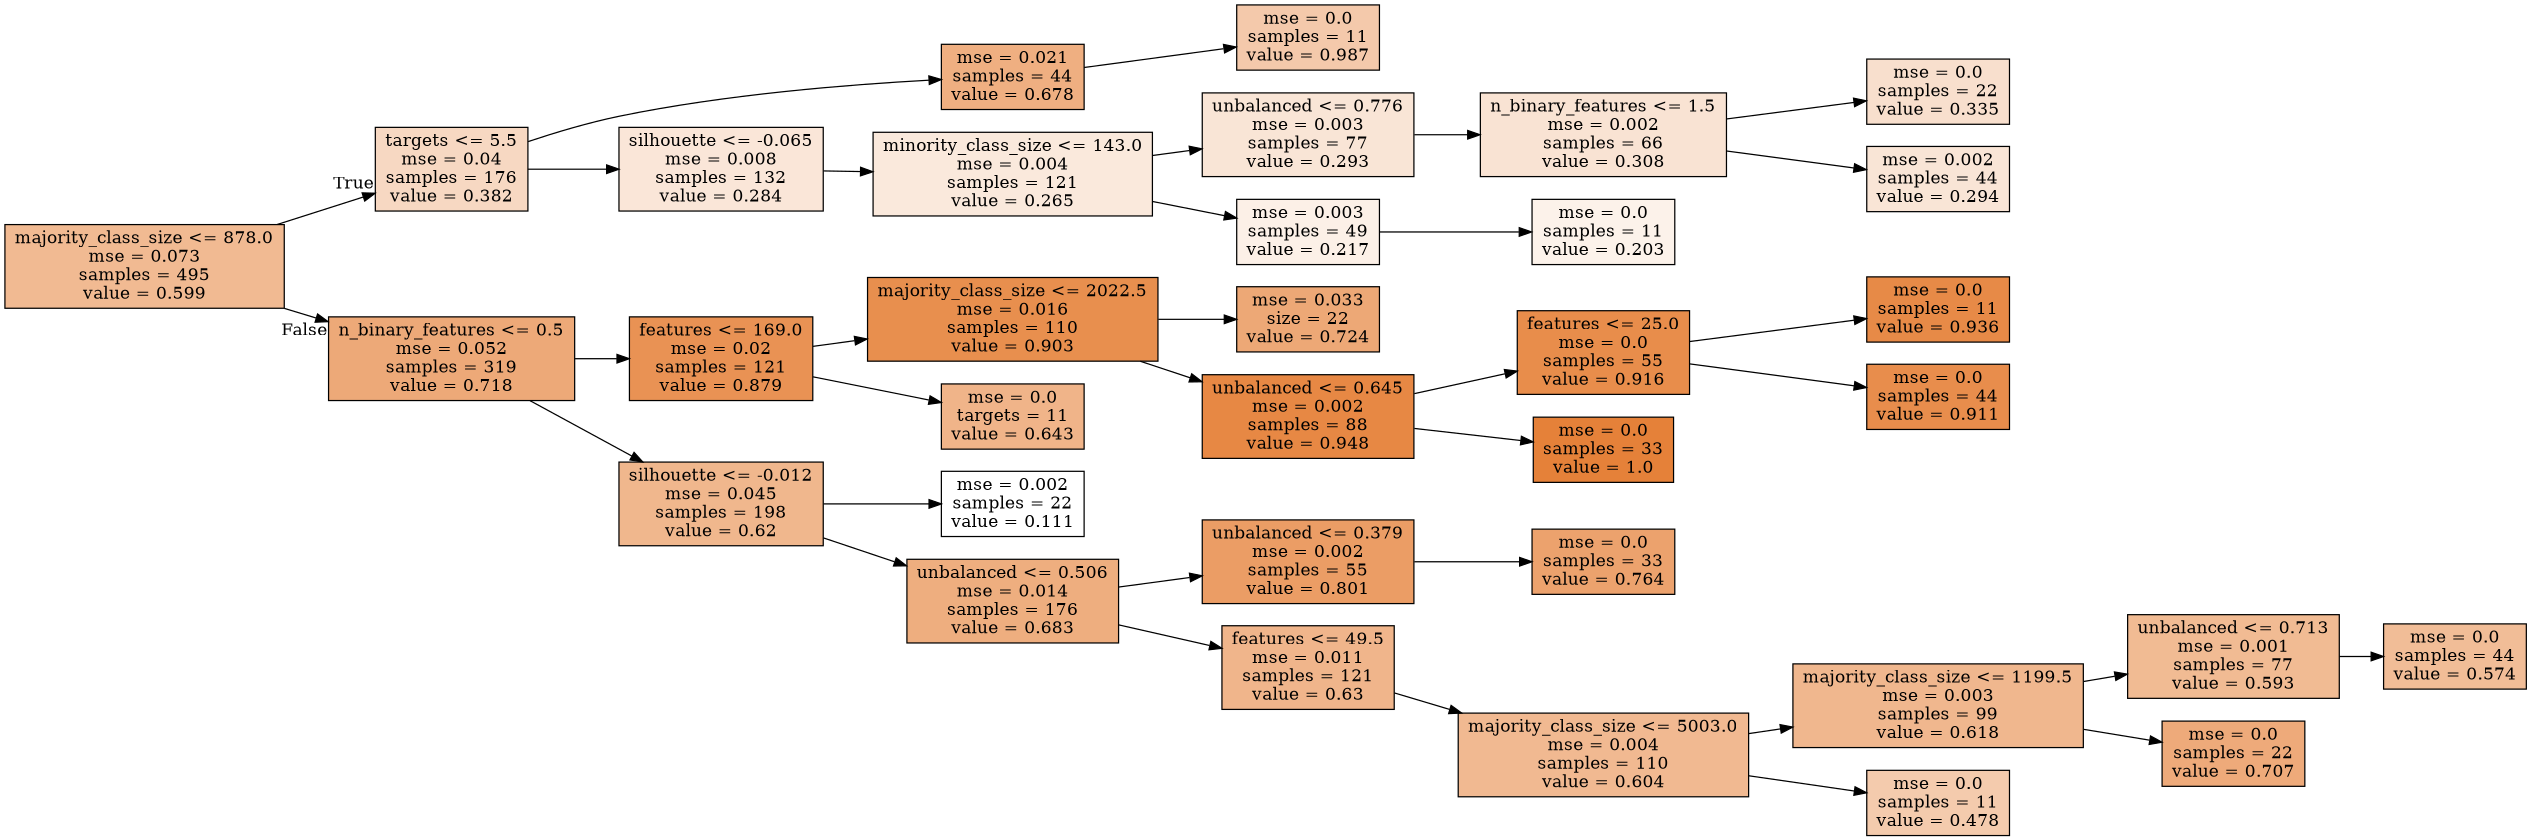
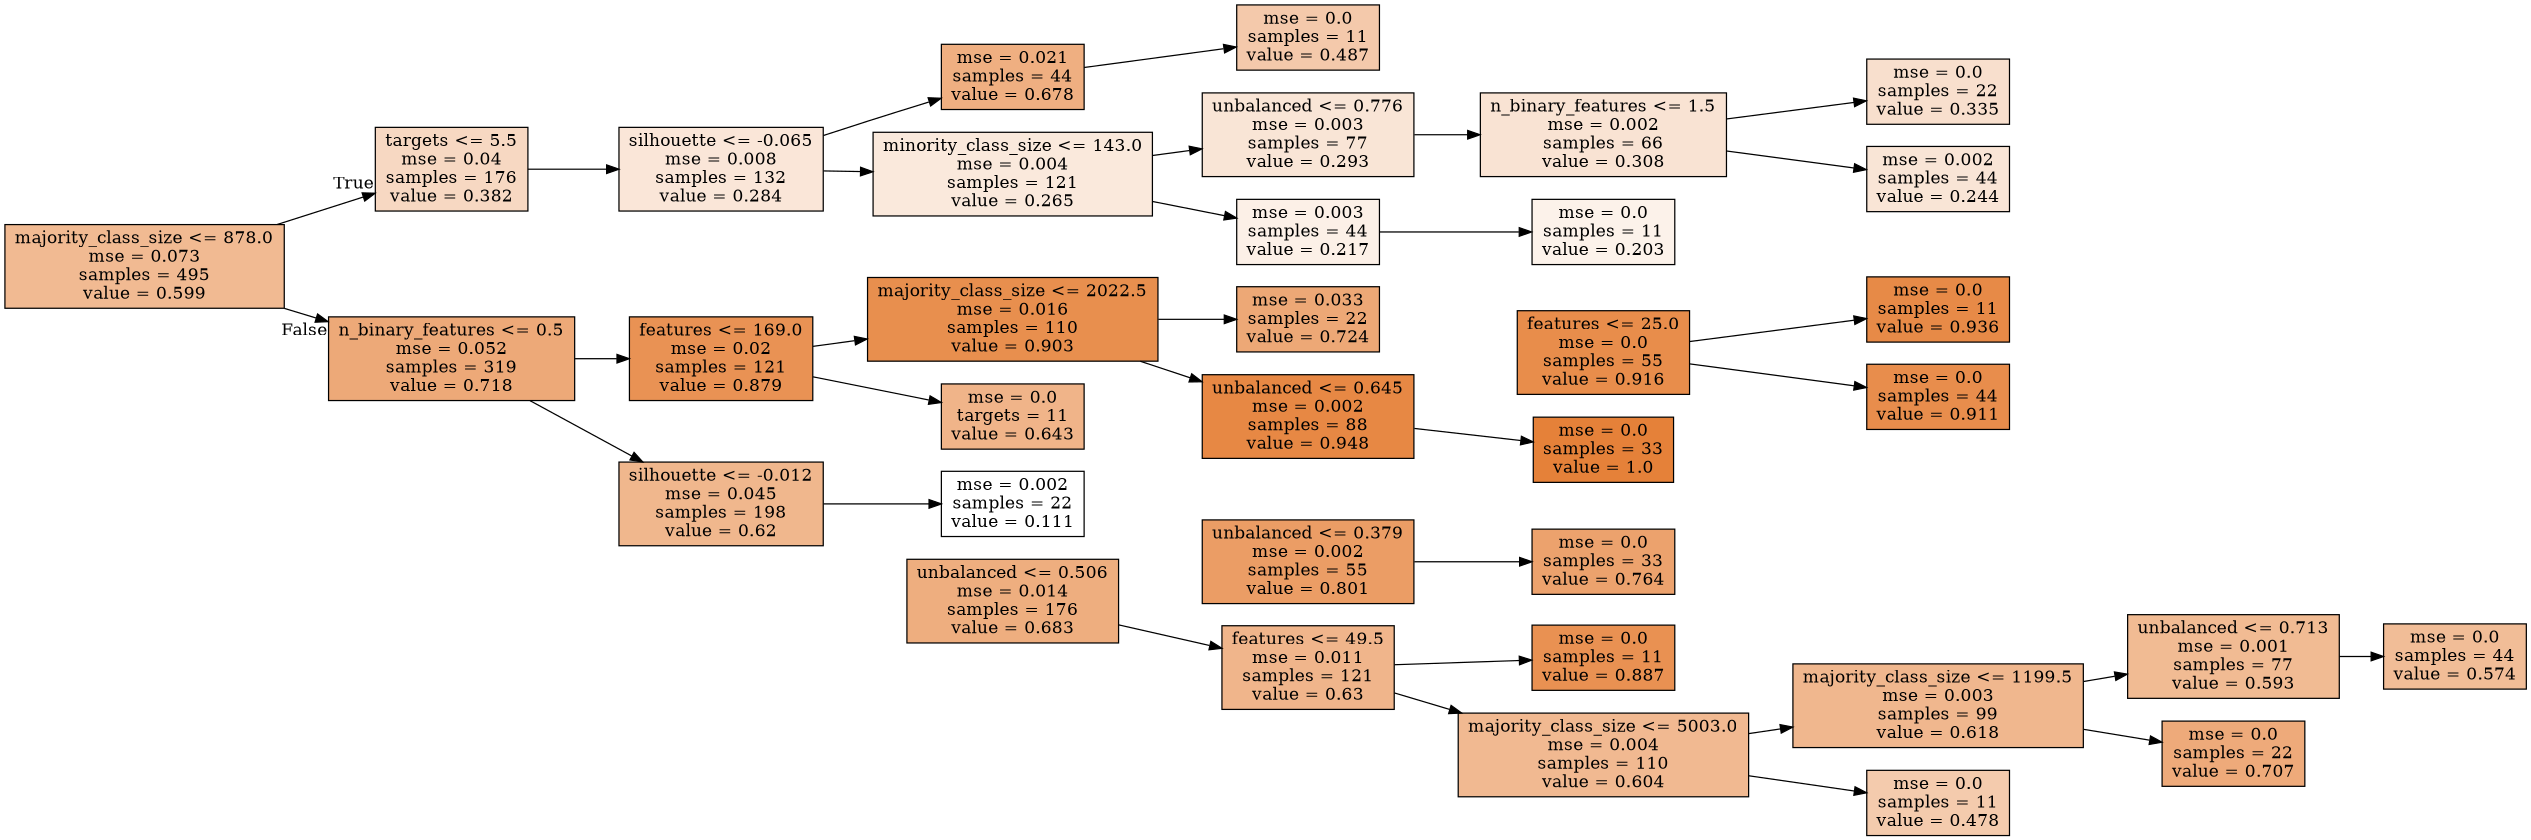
node "mse = 0.0 samples = 11 value = 0.987": label "mse = 0.0 samples = 11 value = 0.987" -> "mse = 0.0 samples = 11 value = 0.487"
edge "targets <= 5.5 mse = 0.04 samples = 176 value = 0.382" -> "mse = 0.021 samples = 44 value = 0.678": now "silhouette <= -0.065 mse = 0.008 samples = 132 value = 0.284" -> "mse = 0.021 samples = 44 value = 0.678"
node "mse = 0.002 samples = 44 value = 0.294": label "mse = 0.002 samples = 44 value = 0.294" -> "mse = 0.002 samples = 44 value = 0.244"
node "mse = 0.003 samples = 49 value = 0.217": label "mse = 0.003 samples = 49 value = 0.217" -> "mse = 0.003 samples = 44 value = 0.217"
node "mse = 0.033 size = 22 value = 0.724": label "mse = 0.033 size = 22 value = 0.724" -> "mse = 0.033 samples = 22 value = 0.724"
edge "unbalanced <= 0.645 mse = 0.002 samples = 88 value = 0.948" -> "features <= 25.0 mse = 0.0 samples = 55 value = 0.916": removed
edge "silhouette <= -0.012 mse = 0.045 samples = 198 value = 0.62" -> "unbalanced <= 0.506 mse = 0.014 samples = 176 value = 0.683": removed
edge "unbalanced <= 0.506 mse = 0.014 samples = 176 value = 0.683" -> "unbalanced <= 0.379 mse = 0.002 samples = 55 value = 0.801": removed
node "mse = 0.0 samples = 11 value = 0.887": added
